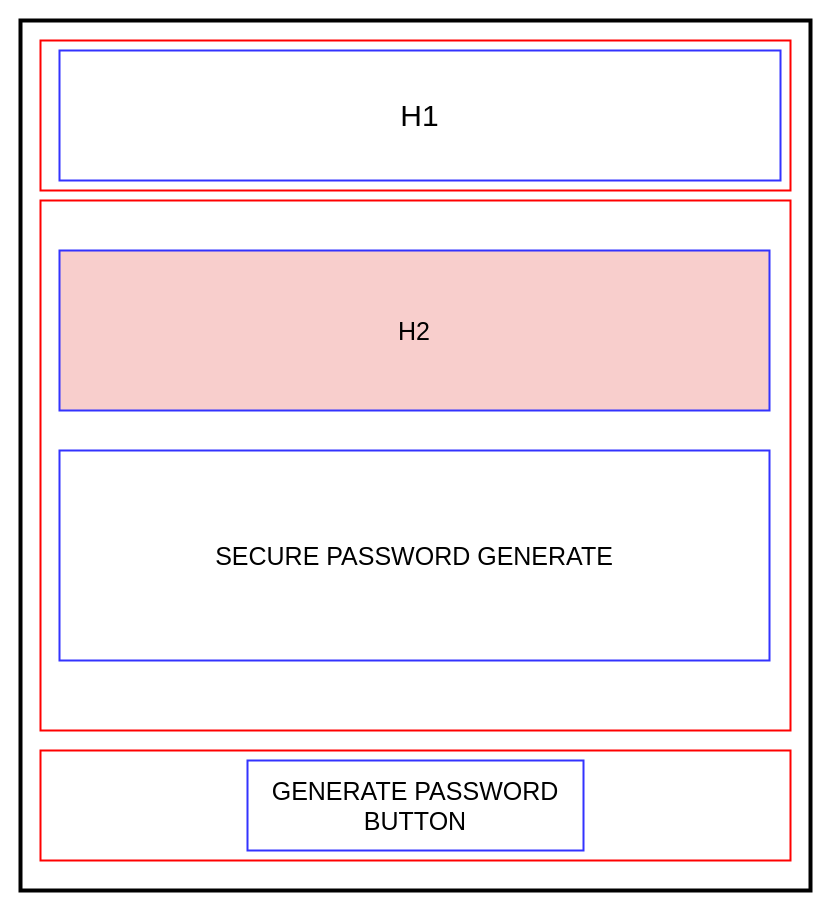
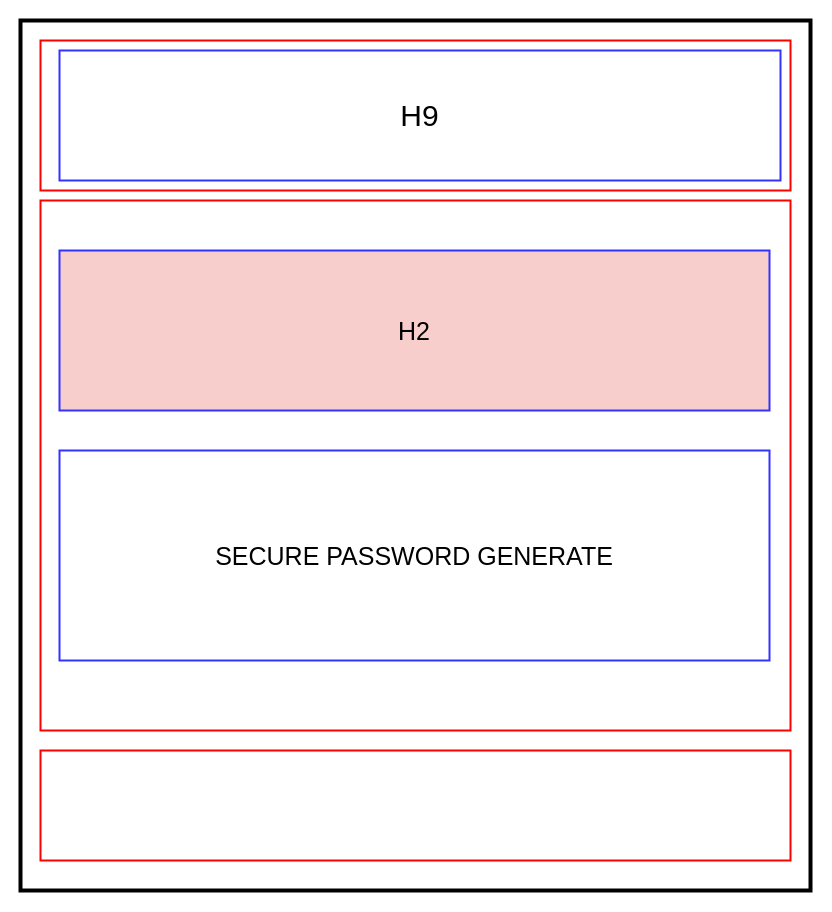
node "H1": label "H1" -> "H9"
node "GENERATE PASSWORD BUTTON": removed
